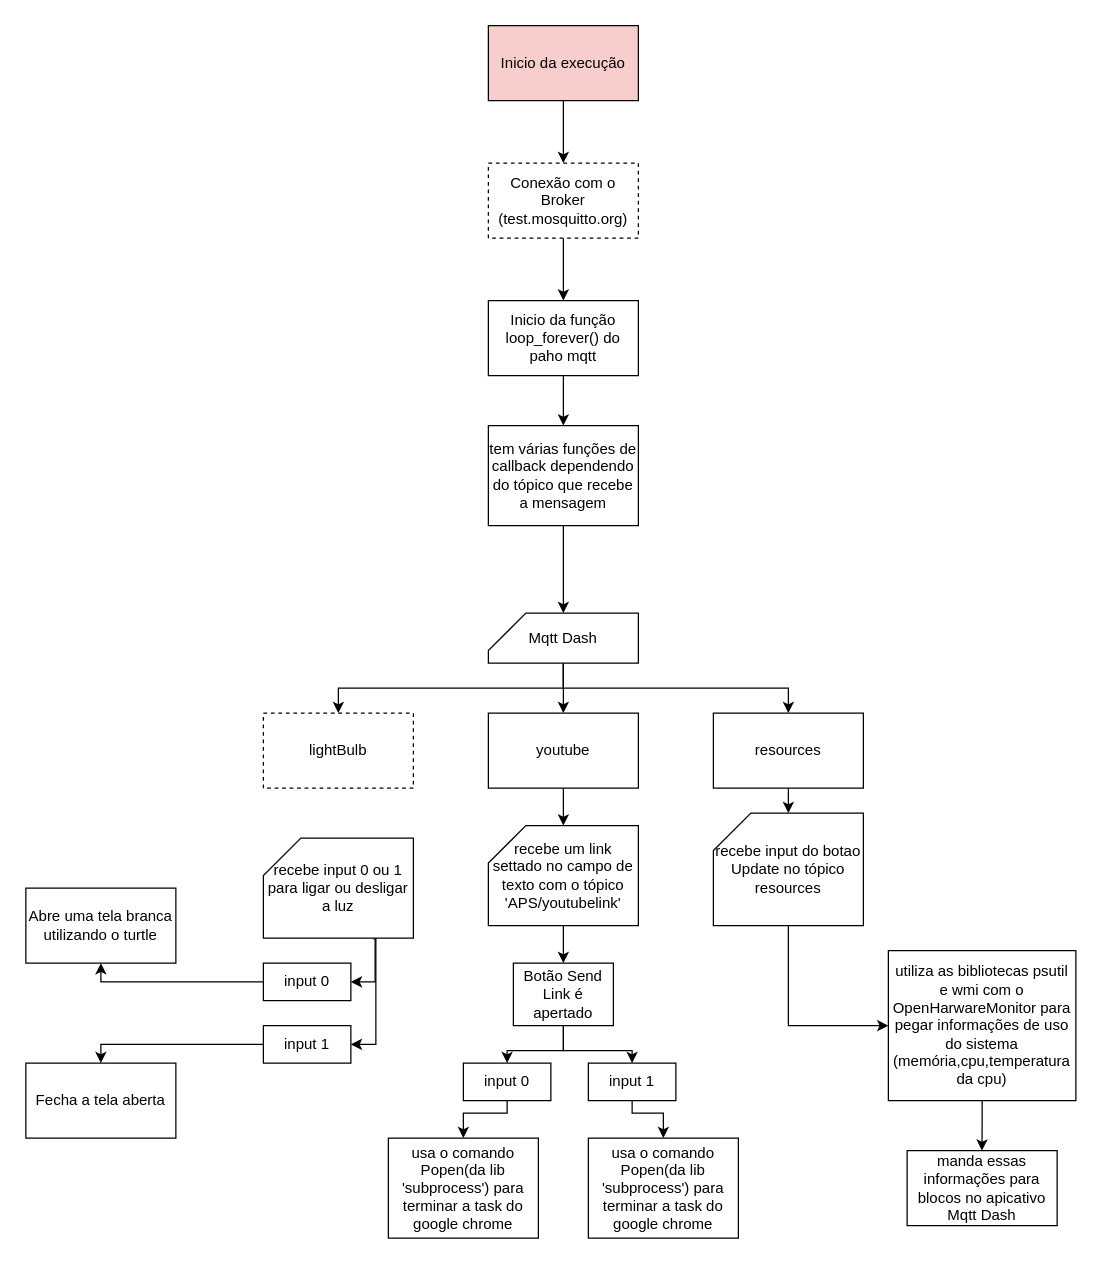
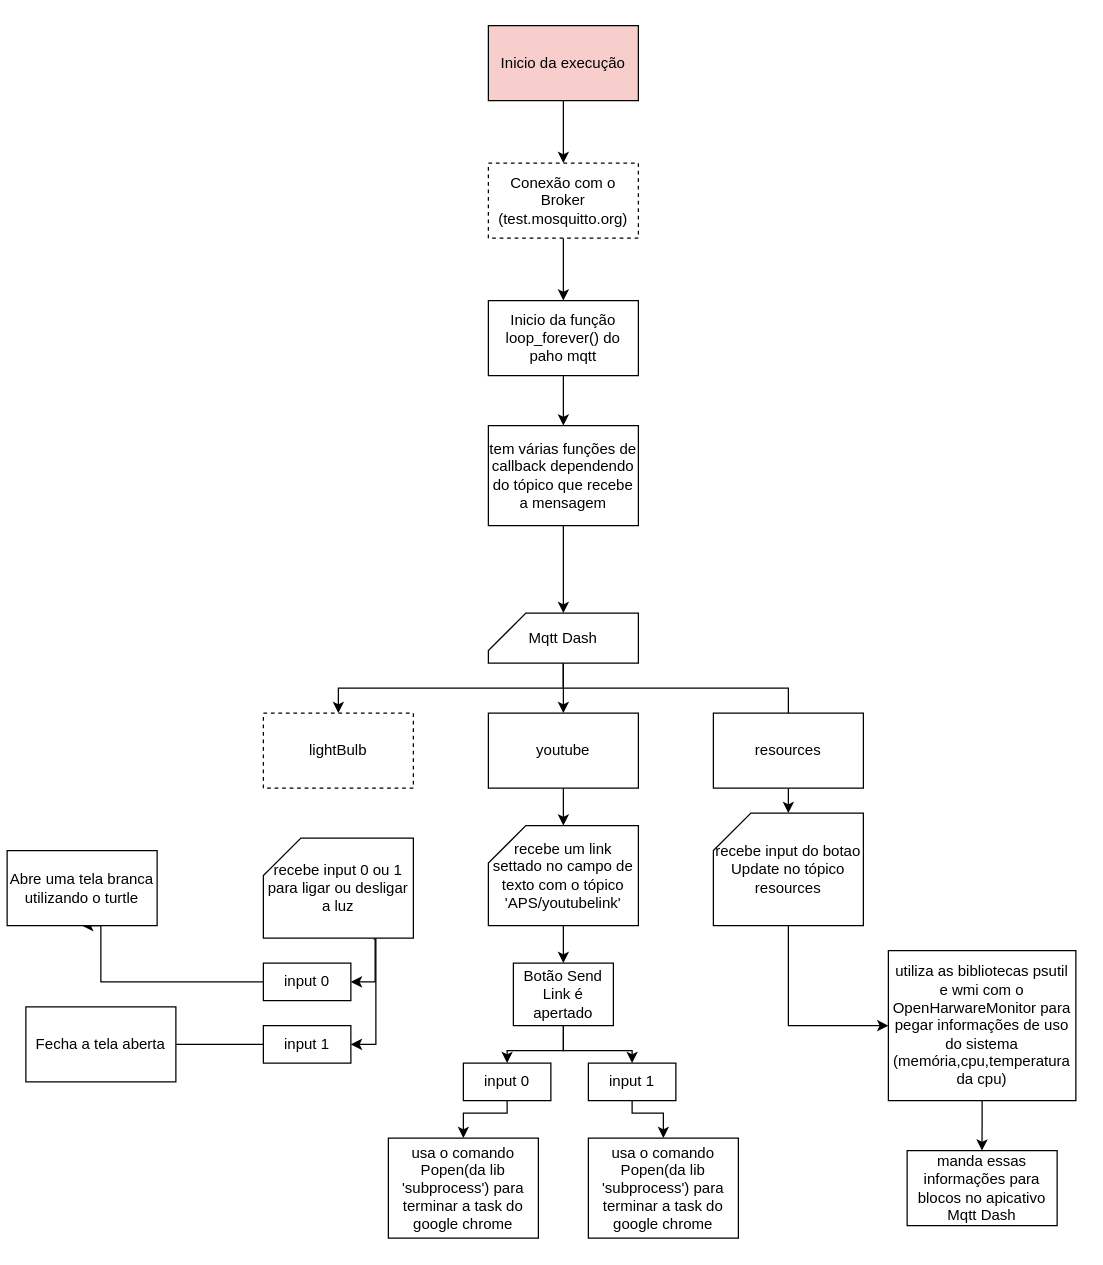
edge "Mqtt Dash" -> "resources": arrowhead classic -> none
node "Abre uma tela branca utilizando o turtle": moved (101, 926) -> (82, 888)
node "Fecha a tela aberta": moved (101, 1101) -> (101, 1044)
